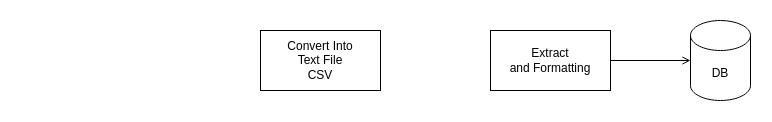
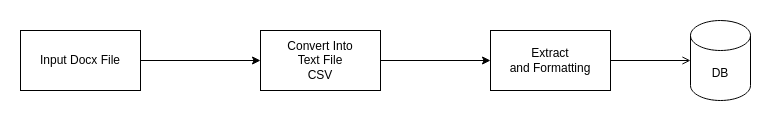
node "Input Docx File": added
edge "Input Docx File" -> "Convert Into Text File CSV": added
edge "Convert Into Text File CSV" -> "Extract and Formatting": added
